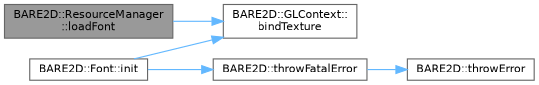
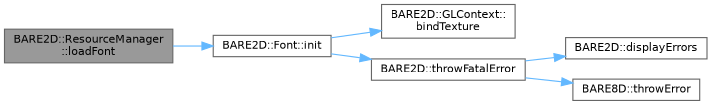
edge "BARE2D::ResourceManager ::loadFont" -> "BARE2D::GLContext:: bindTexture": now "BARE2D::ResourceManager ::loadFont" -> "BARE2D::Font::init"
node "BARE2D::displayErrors": added
node "BARE2D::throwError": label "BARE2D::throwError" -> "BARE8D::throwError"
